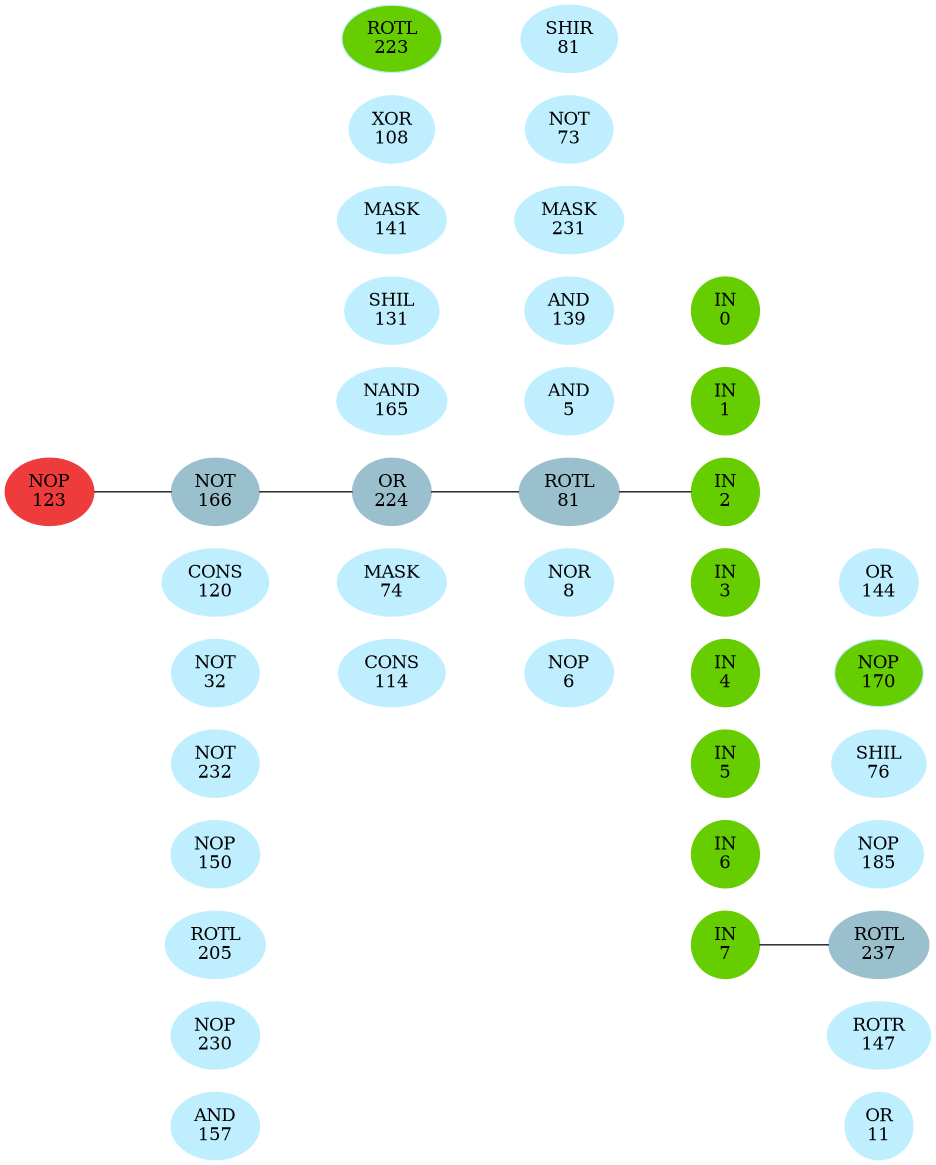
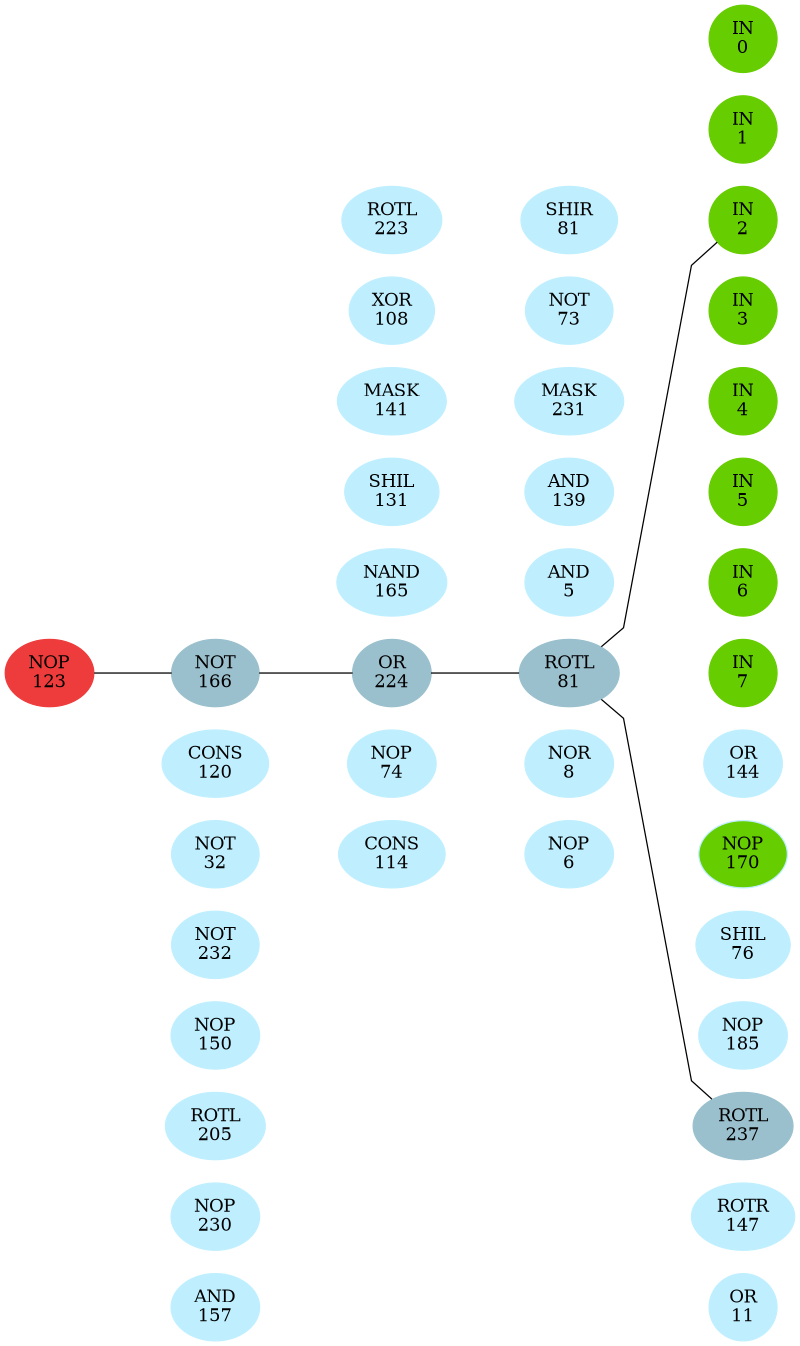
node "ROTL 223": fillcolor chartreuse3 -> lightblue1
node "MASK 74": label "MASK 74" -> "NOP 74"
edge "IN 7" -- "ROTL 237": now "ROTL 81" -- "ROTL 237"
